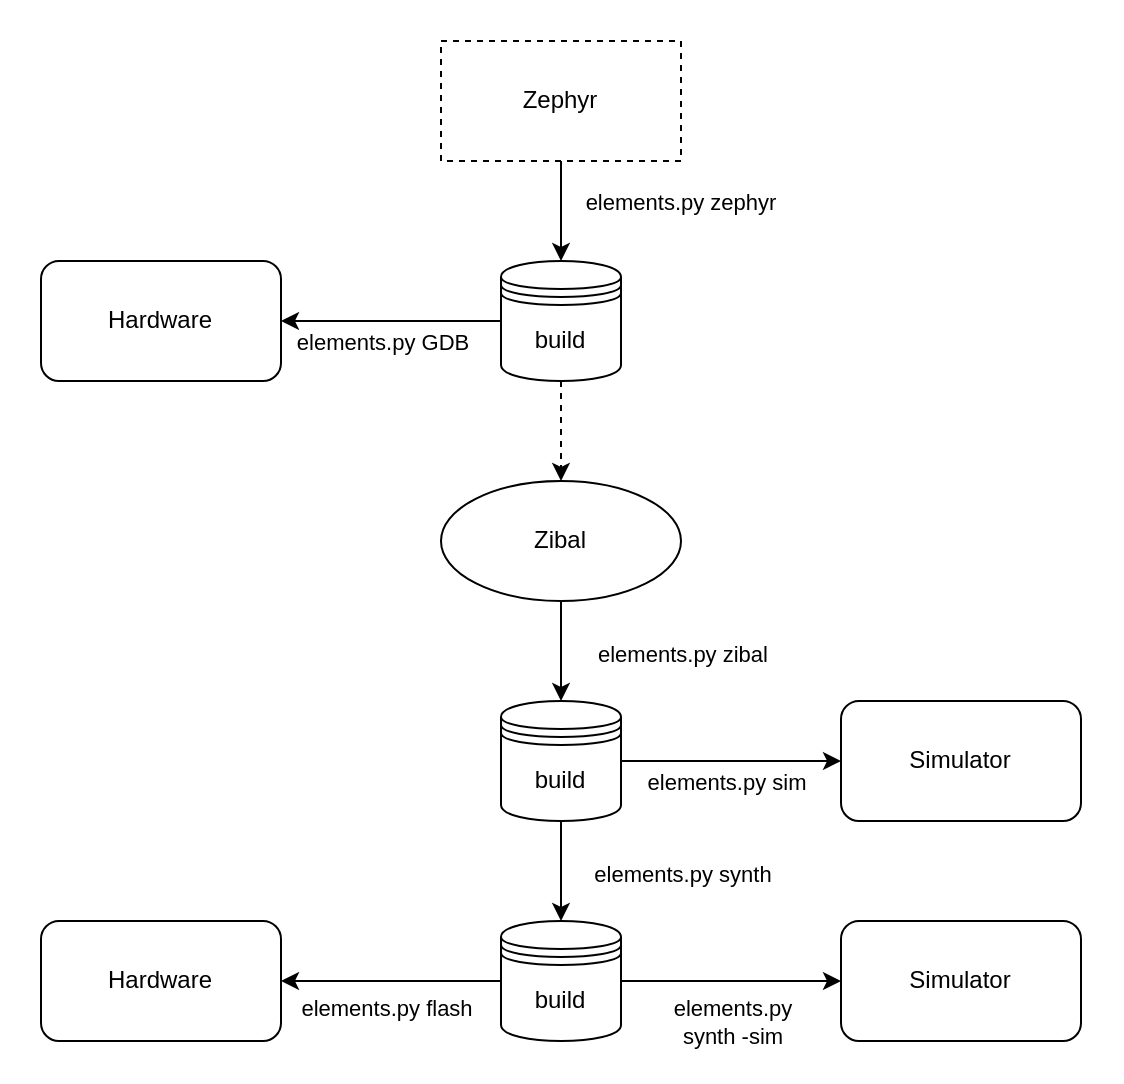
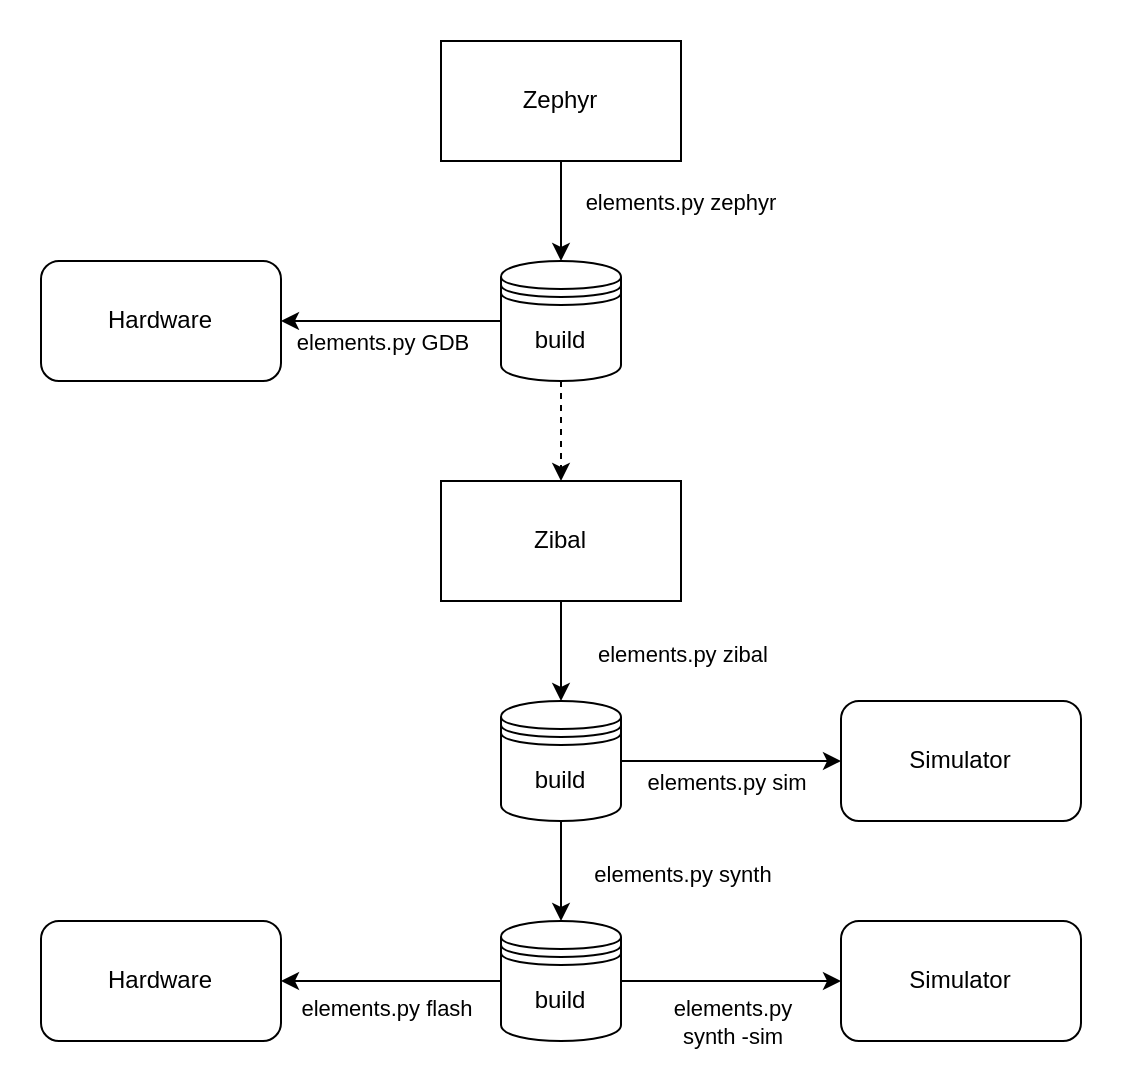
node "Zephyr": style dashed -> solid
node "Zibal": shape ellipse -> rectangle
